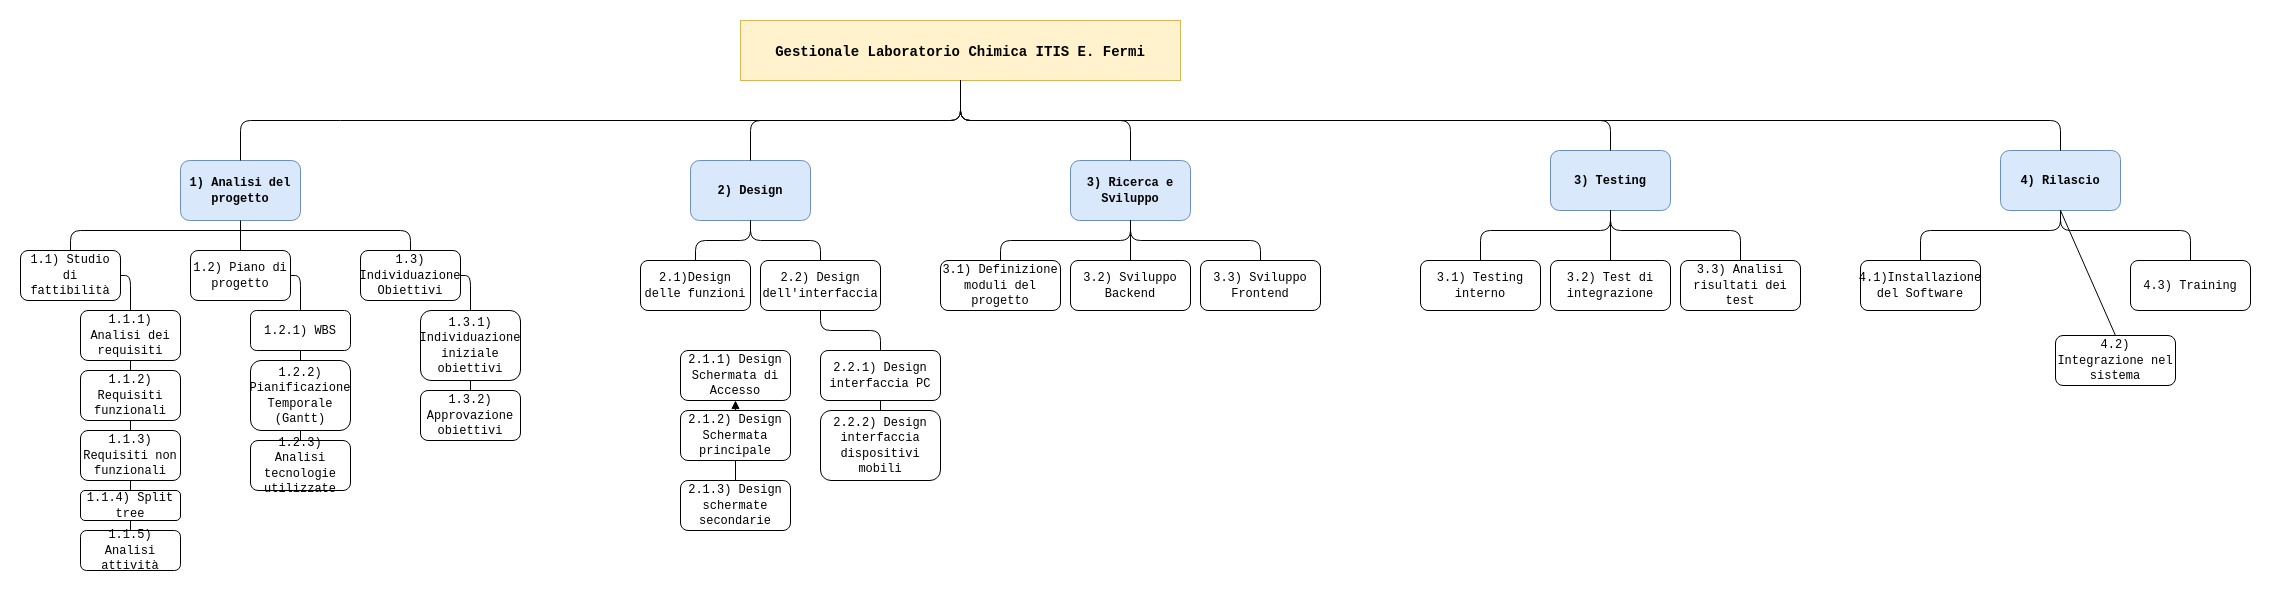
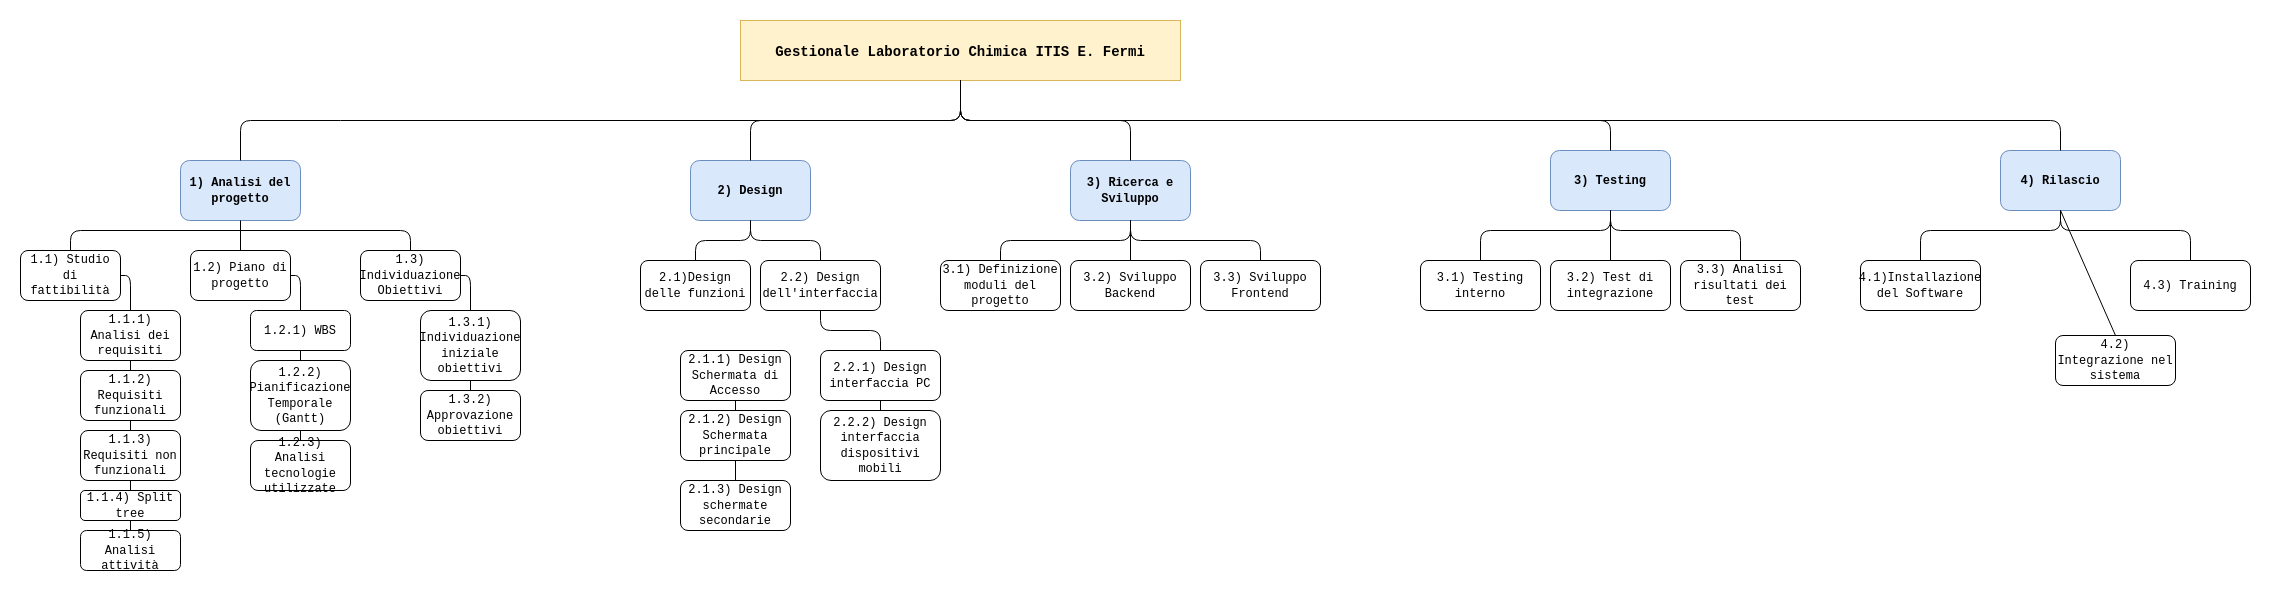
edge "2.1.2) Design Schermata principale" -> "2.1.1) Design Schermata di Accesso": arrowhead block -> none
